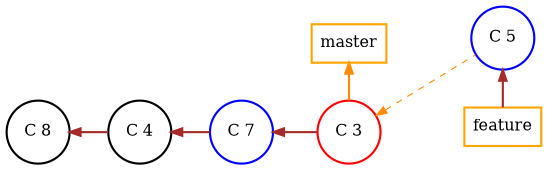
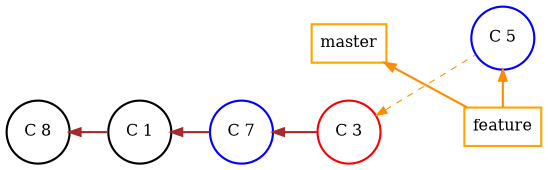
edge "C 3" -> "master": now "feature" -> "master"
edge "feature" -> "C 5": color brown -> darkorange
node "C 4": label "C 4" -> "C 1"
